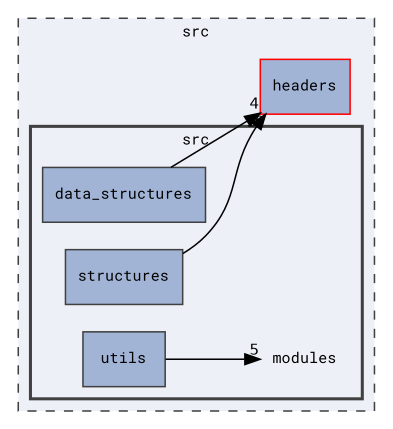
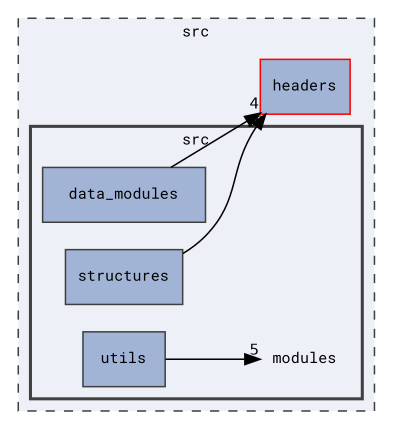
node "data_structures": label "data_structures" -> "data_modules"
